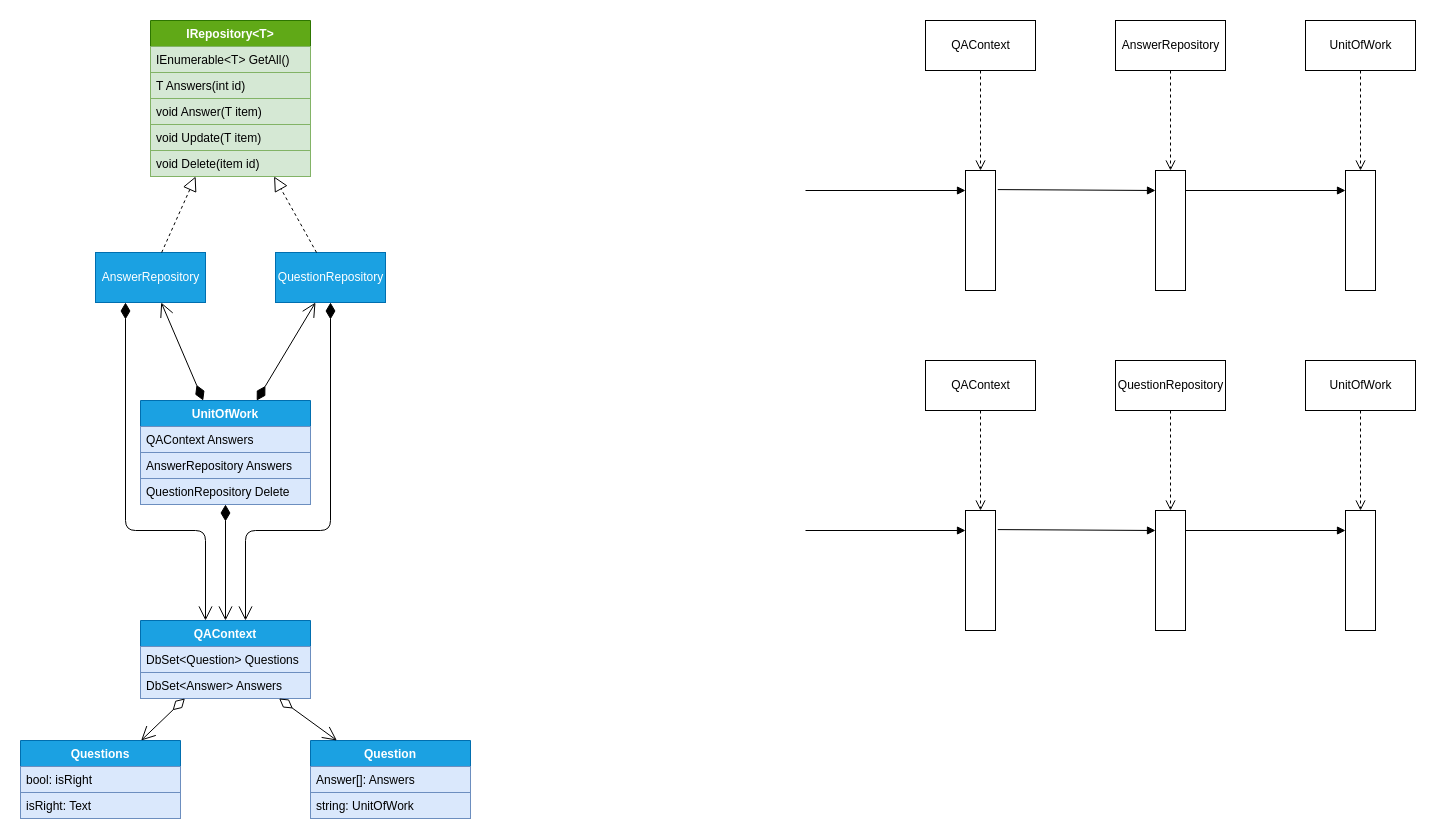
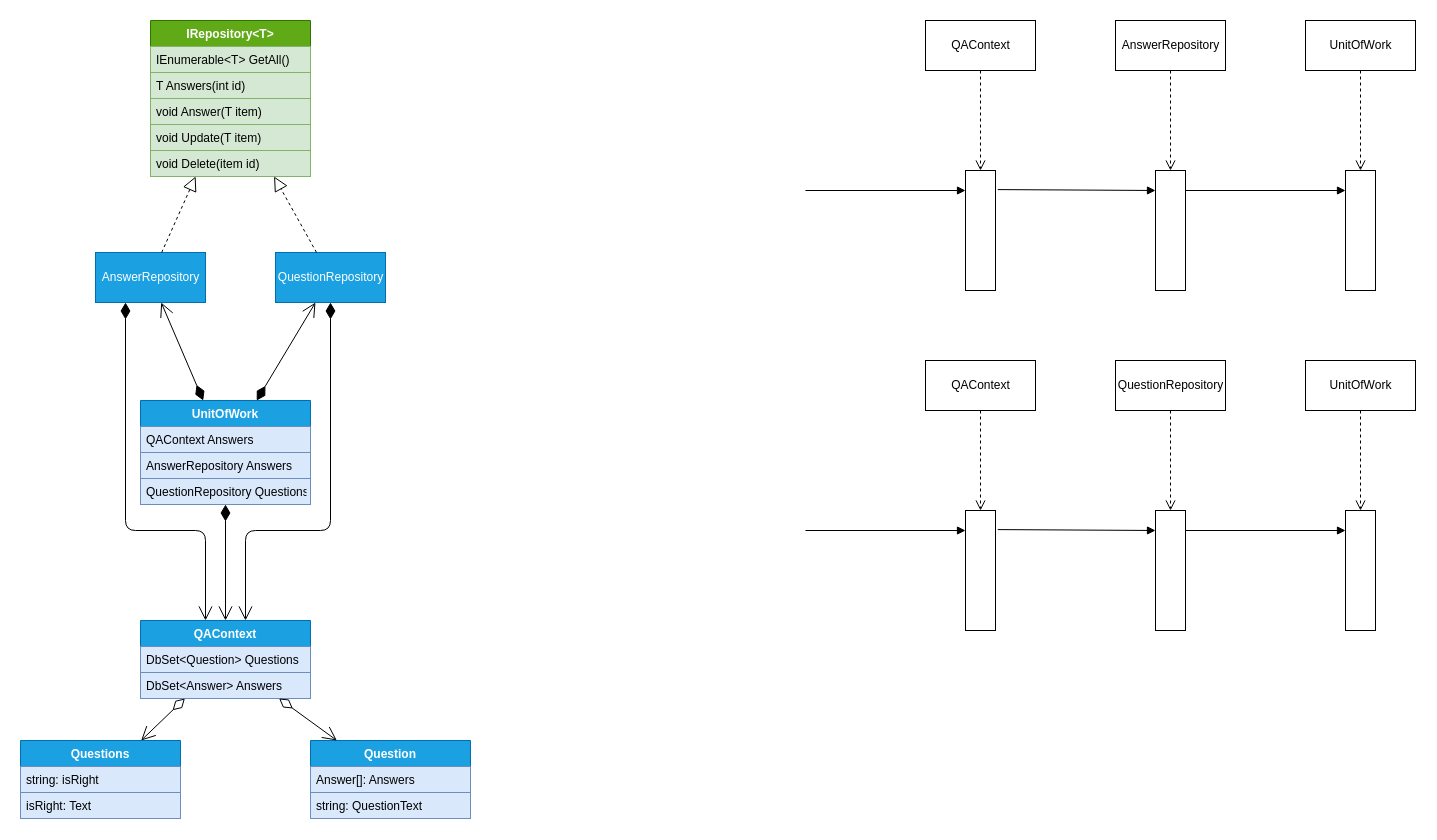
node "QuestionRepository Delete": label "QuestionRepository Delete" -> "QuestionRepository Questions"
node "bool: isRight": label "bool: isRight" -> "string: isRight"
node "string: UnitOfWork": label "string: UnitOfWork" -> "string: QuestionText"
